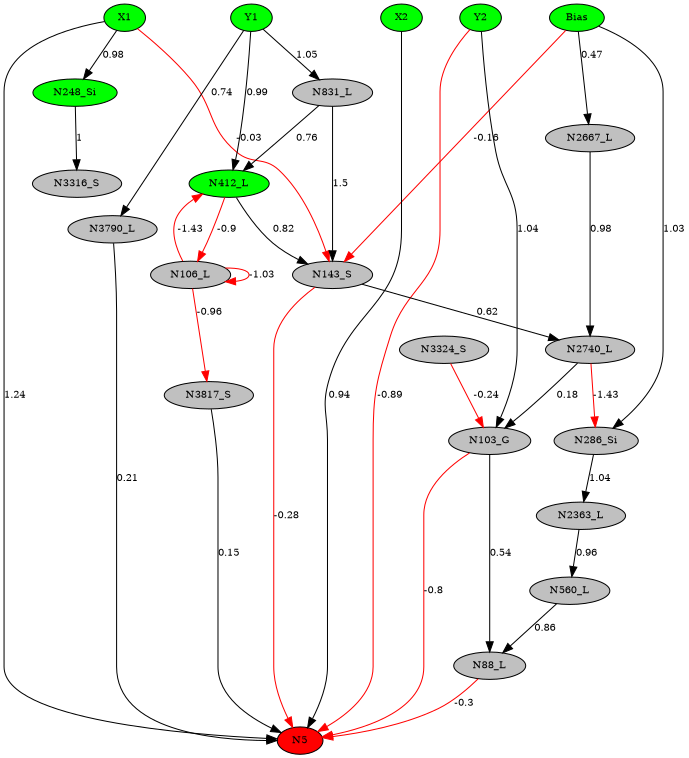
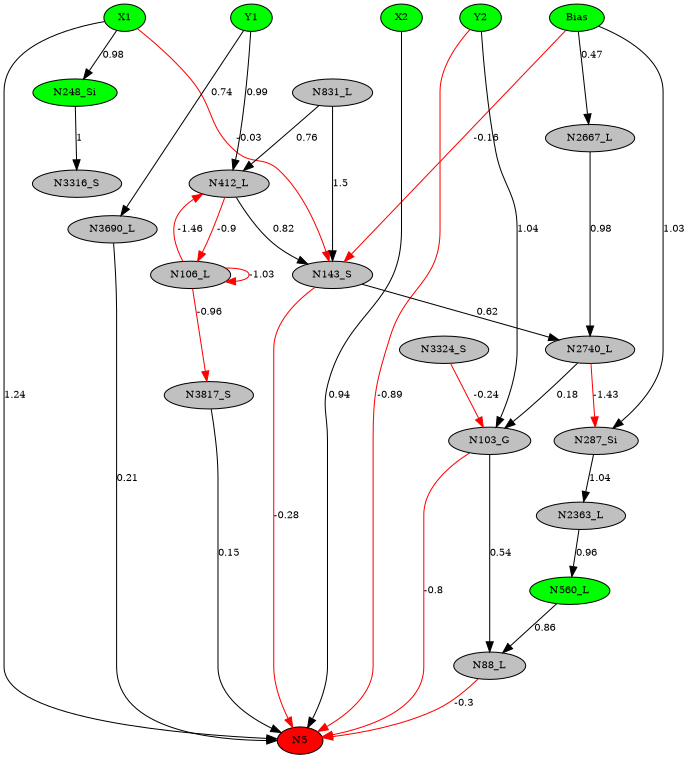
edge "Y1" -> "N831_L": removed, label "1.05"
node "N412_L": fillcolor green -> gray
node "N3790_L": label "N3790_L" -> "N3690_L"
edge "N106_L" -> "N412_L": label "-1.43" -> "-1.46"
node "N286_Si": label "N286_Si" -> "N287_Si"
node "N560_L": fillcolor gray -> green
